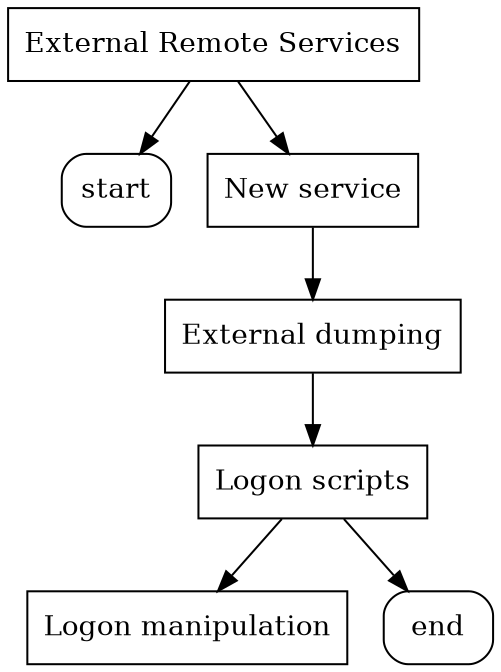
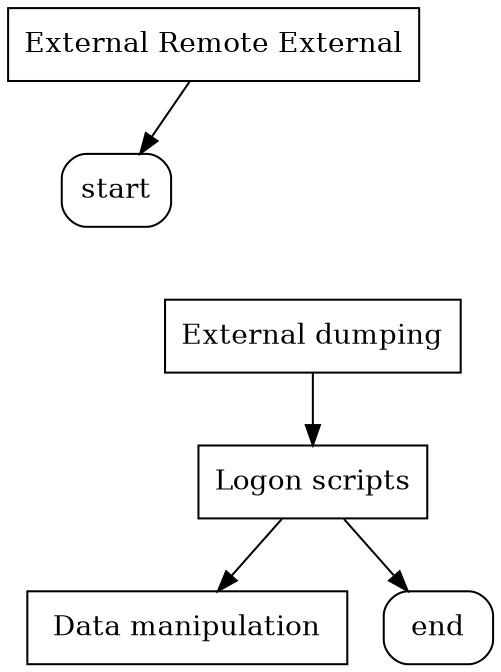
node "External Remote Services": label "External Remote Services" -> "External Remote External"
node "New service": removed
node "Logon manipulation": label "Logon manipulation" -> "Data manipulation"
